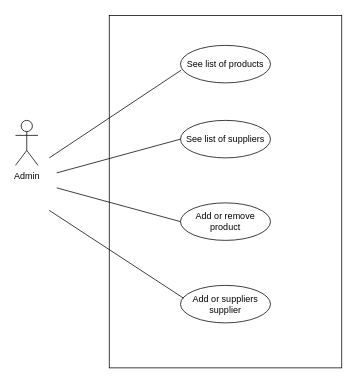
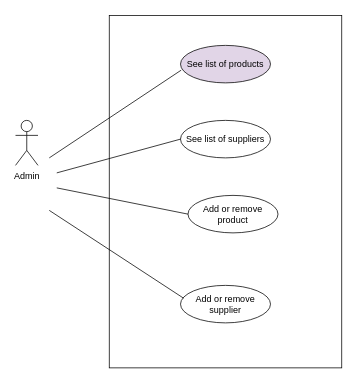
node "See list of products": fillcolor #ffffff -> #e1d5e7
node "Add or remove product": moved (225, 222) -> (233, 214)
node "Add or suppliers supplier": label "Add or suppliers supplier" -> "Add or remove supplier"
